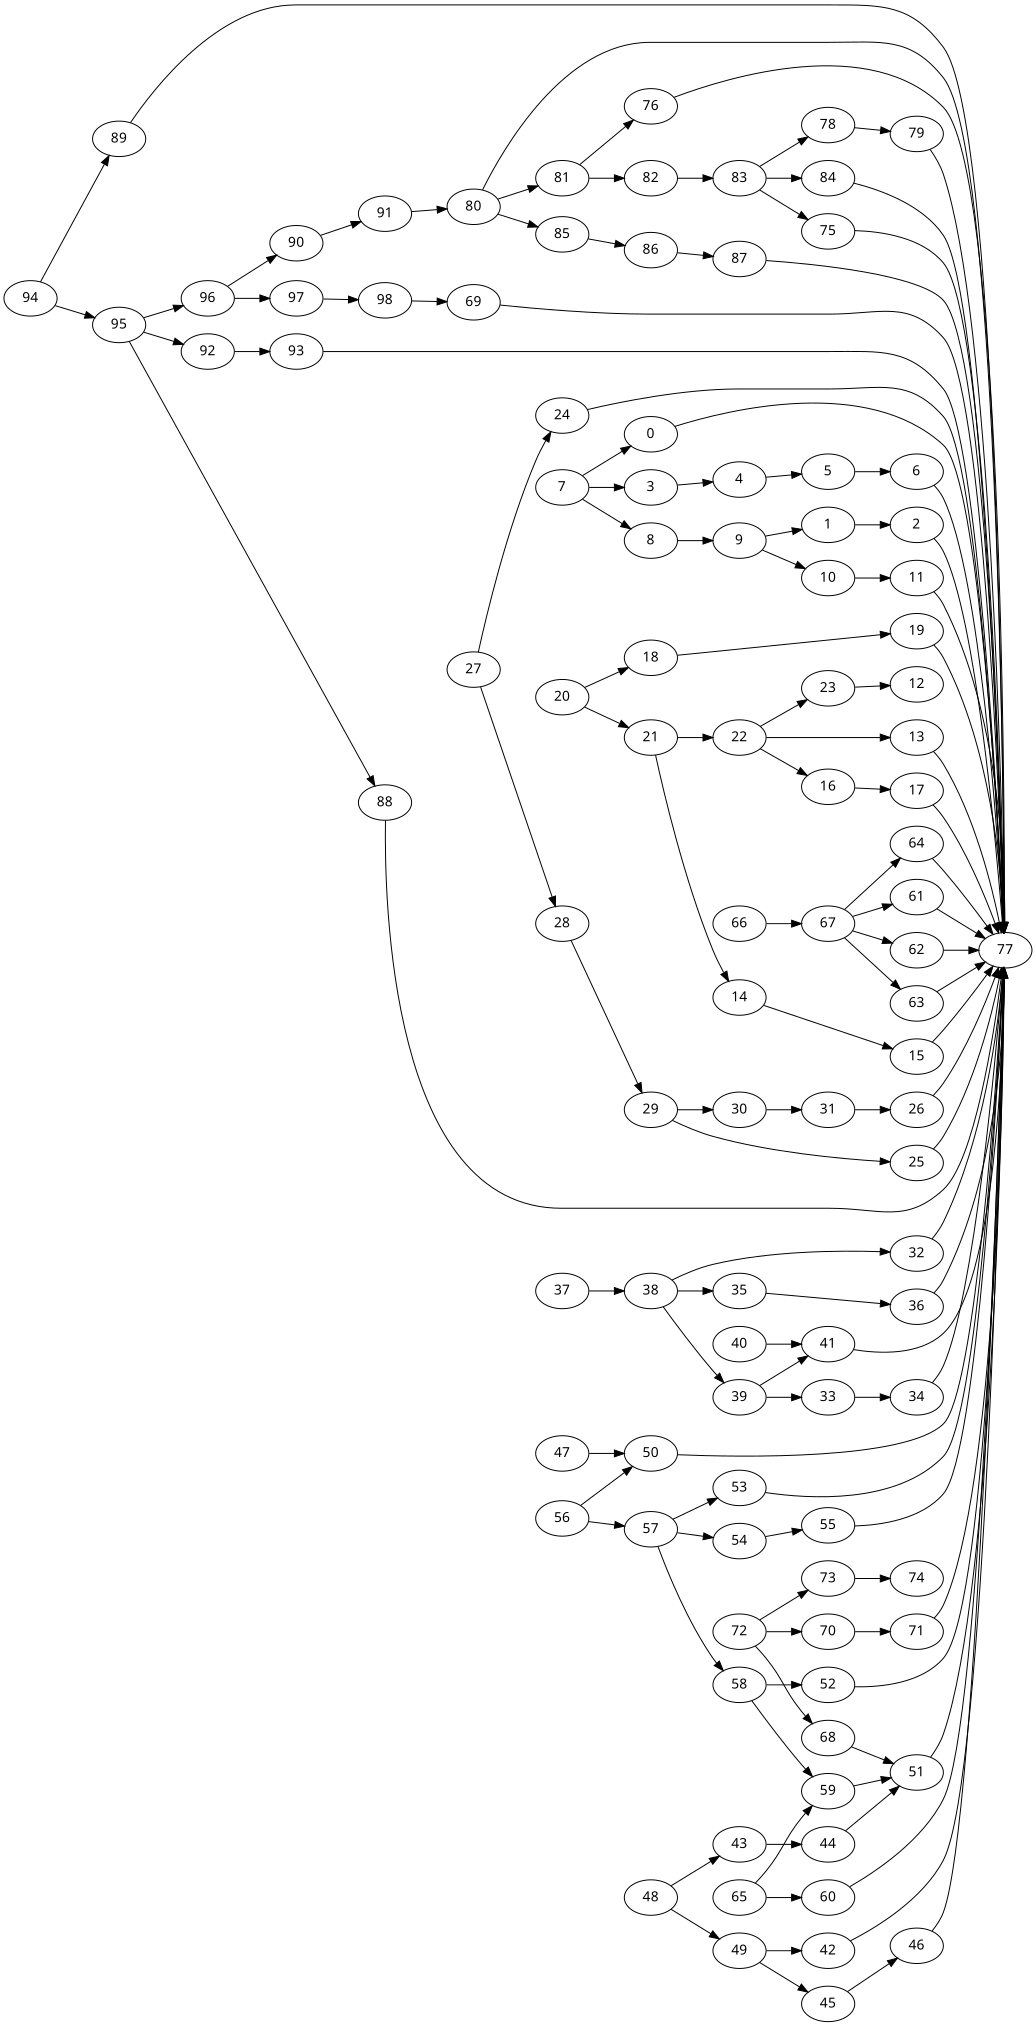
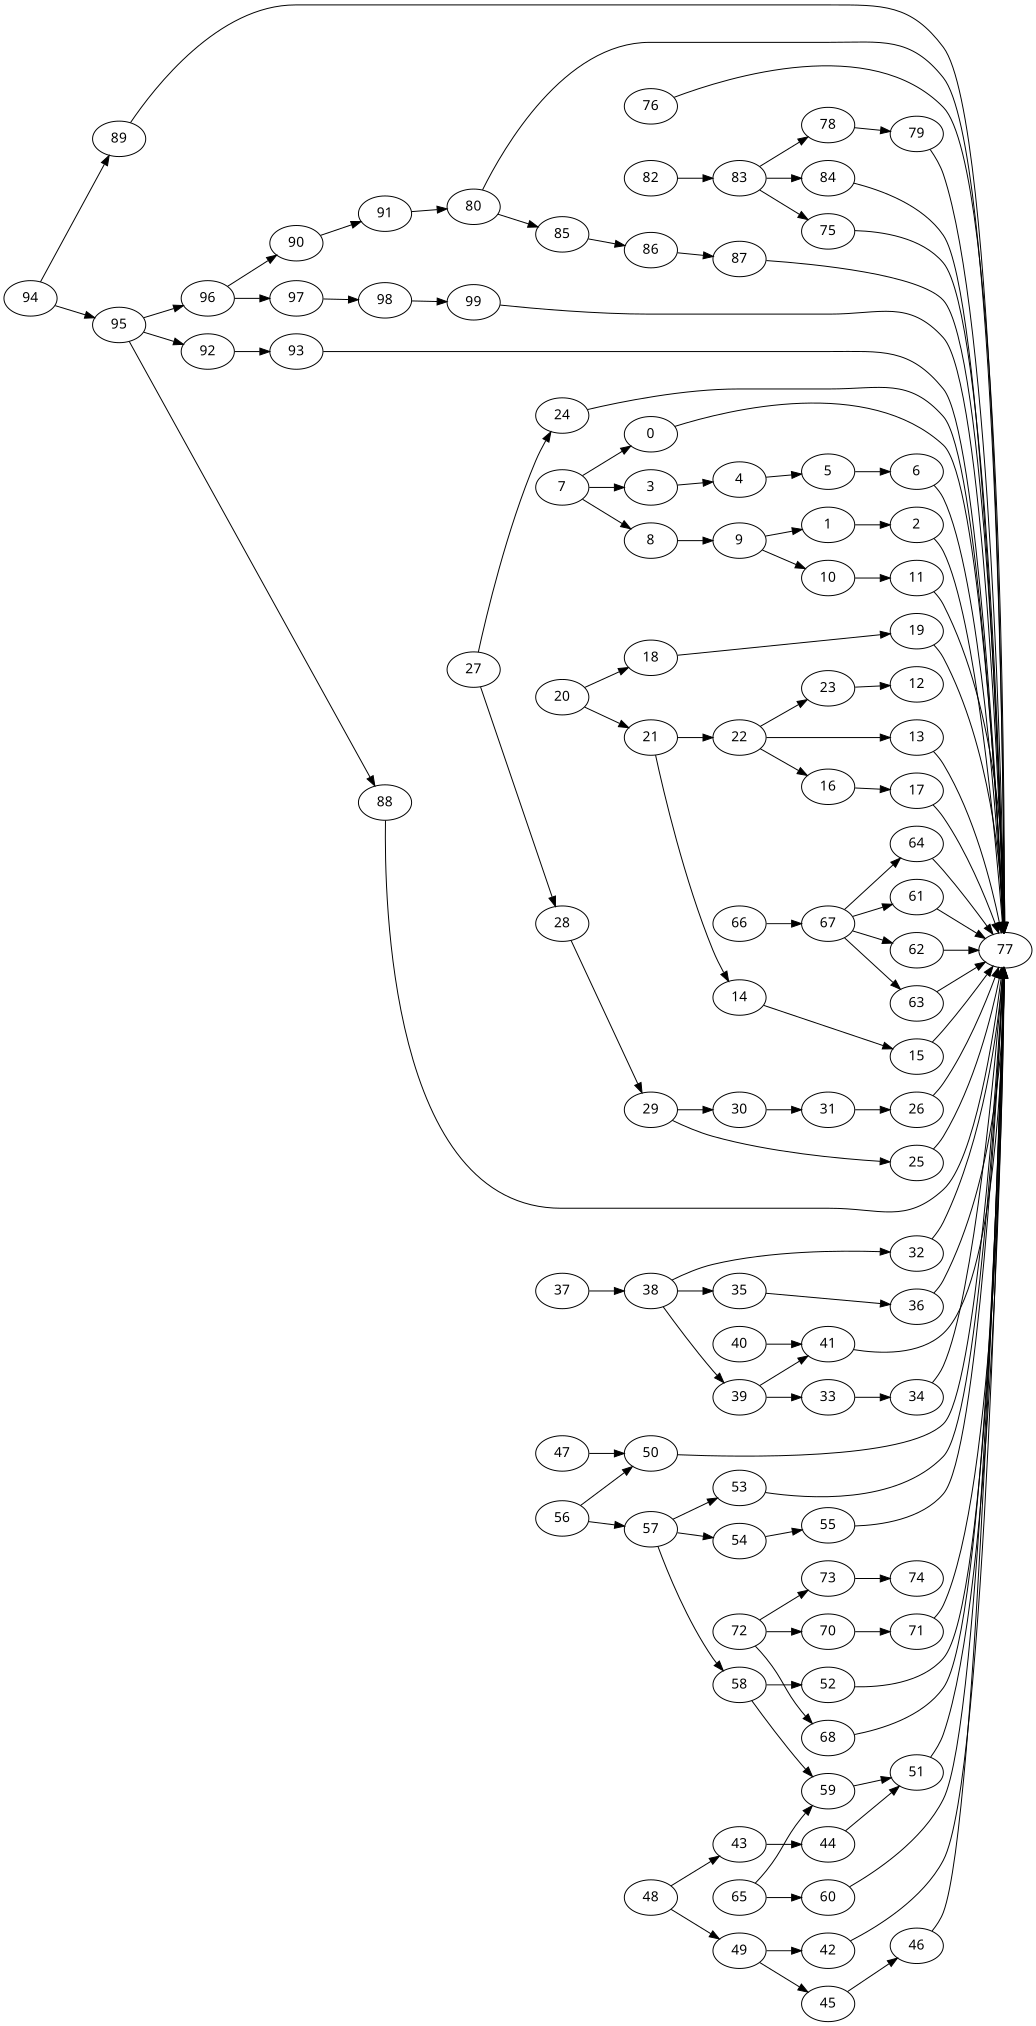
node "81": removed
node "69": label "69" -> "99"
edge "68" -> "51": now "68" -> "77"
